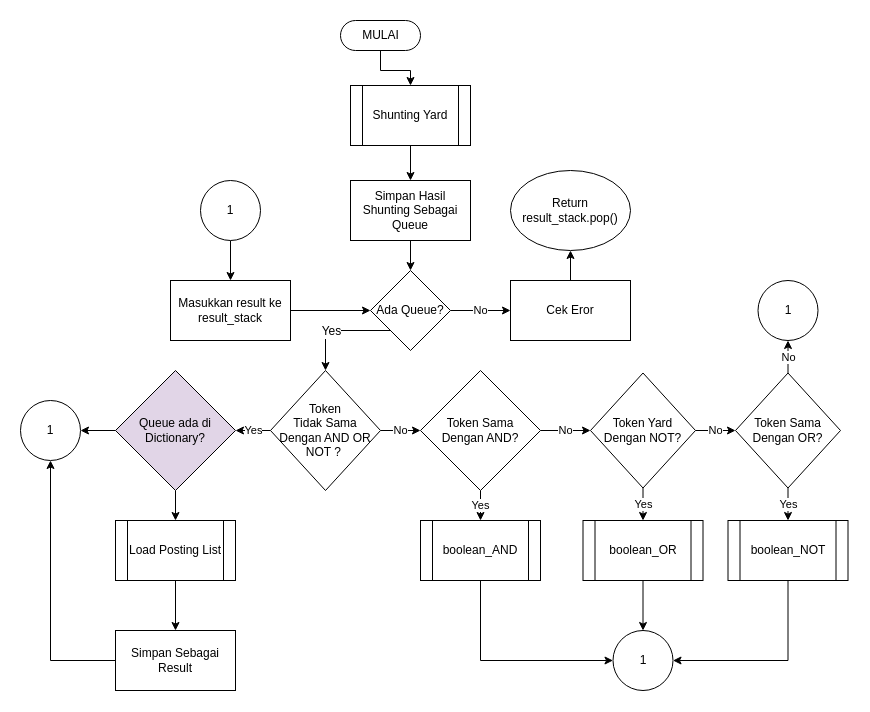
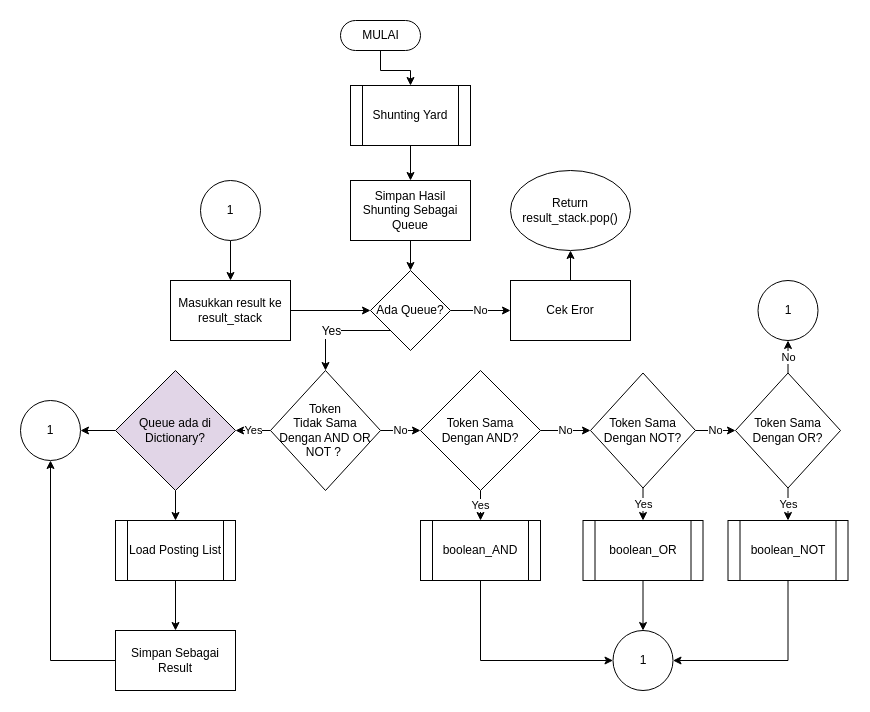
node "Token Yard Dengan NOT?": label "Token Yard Dengan NOT?" -> "Token Sama Dengan NOT?"
